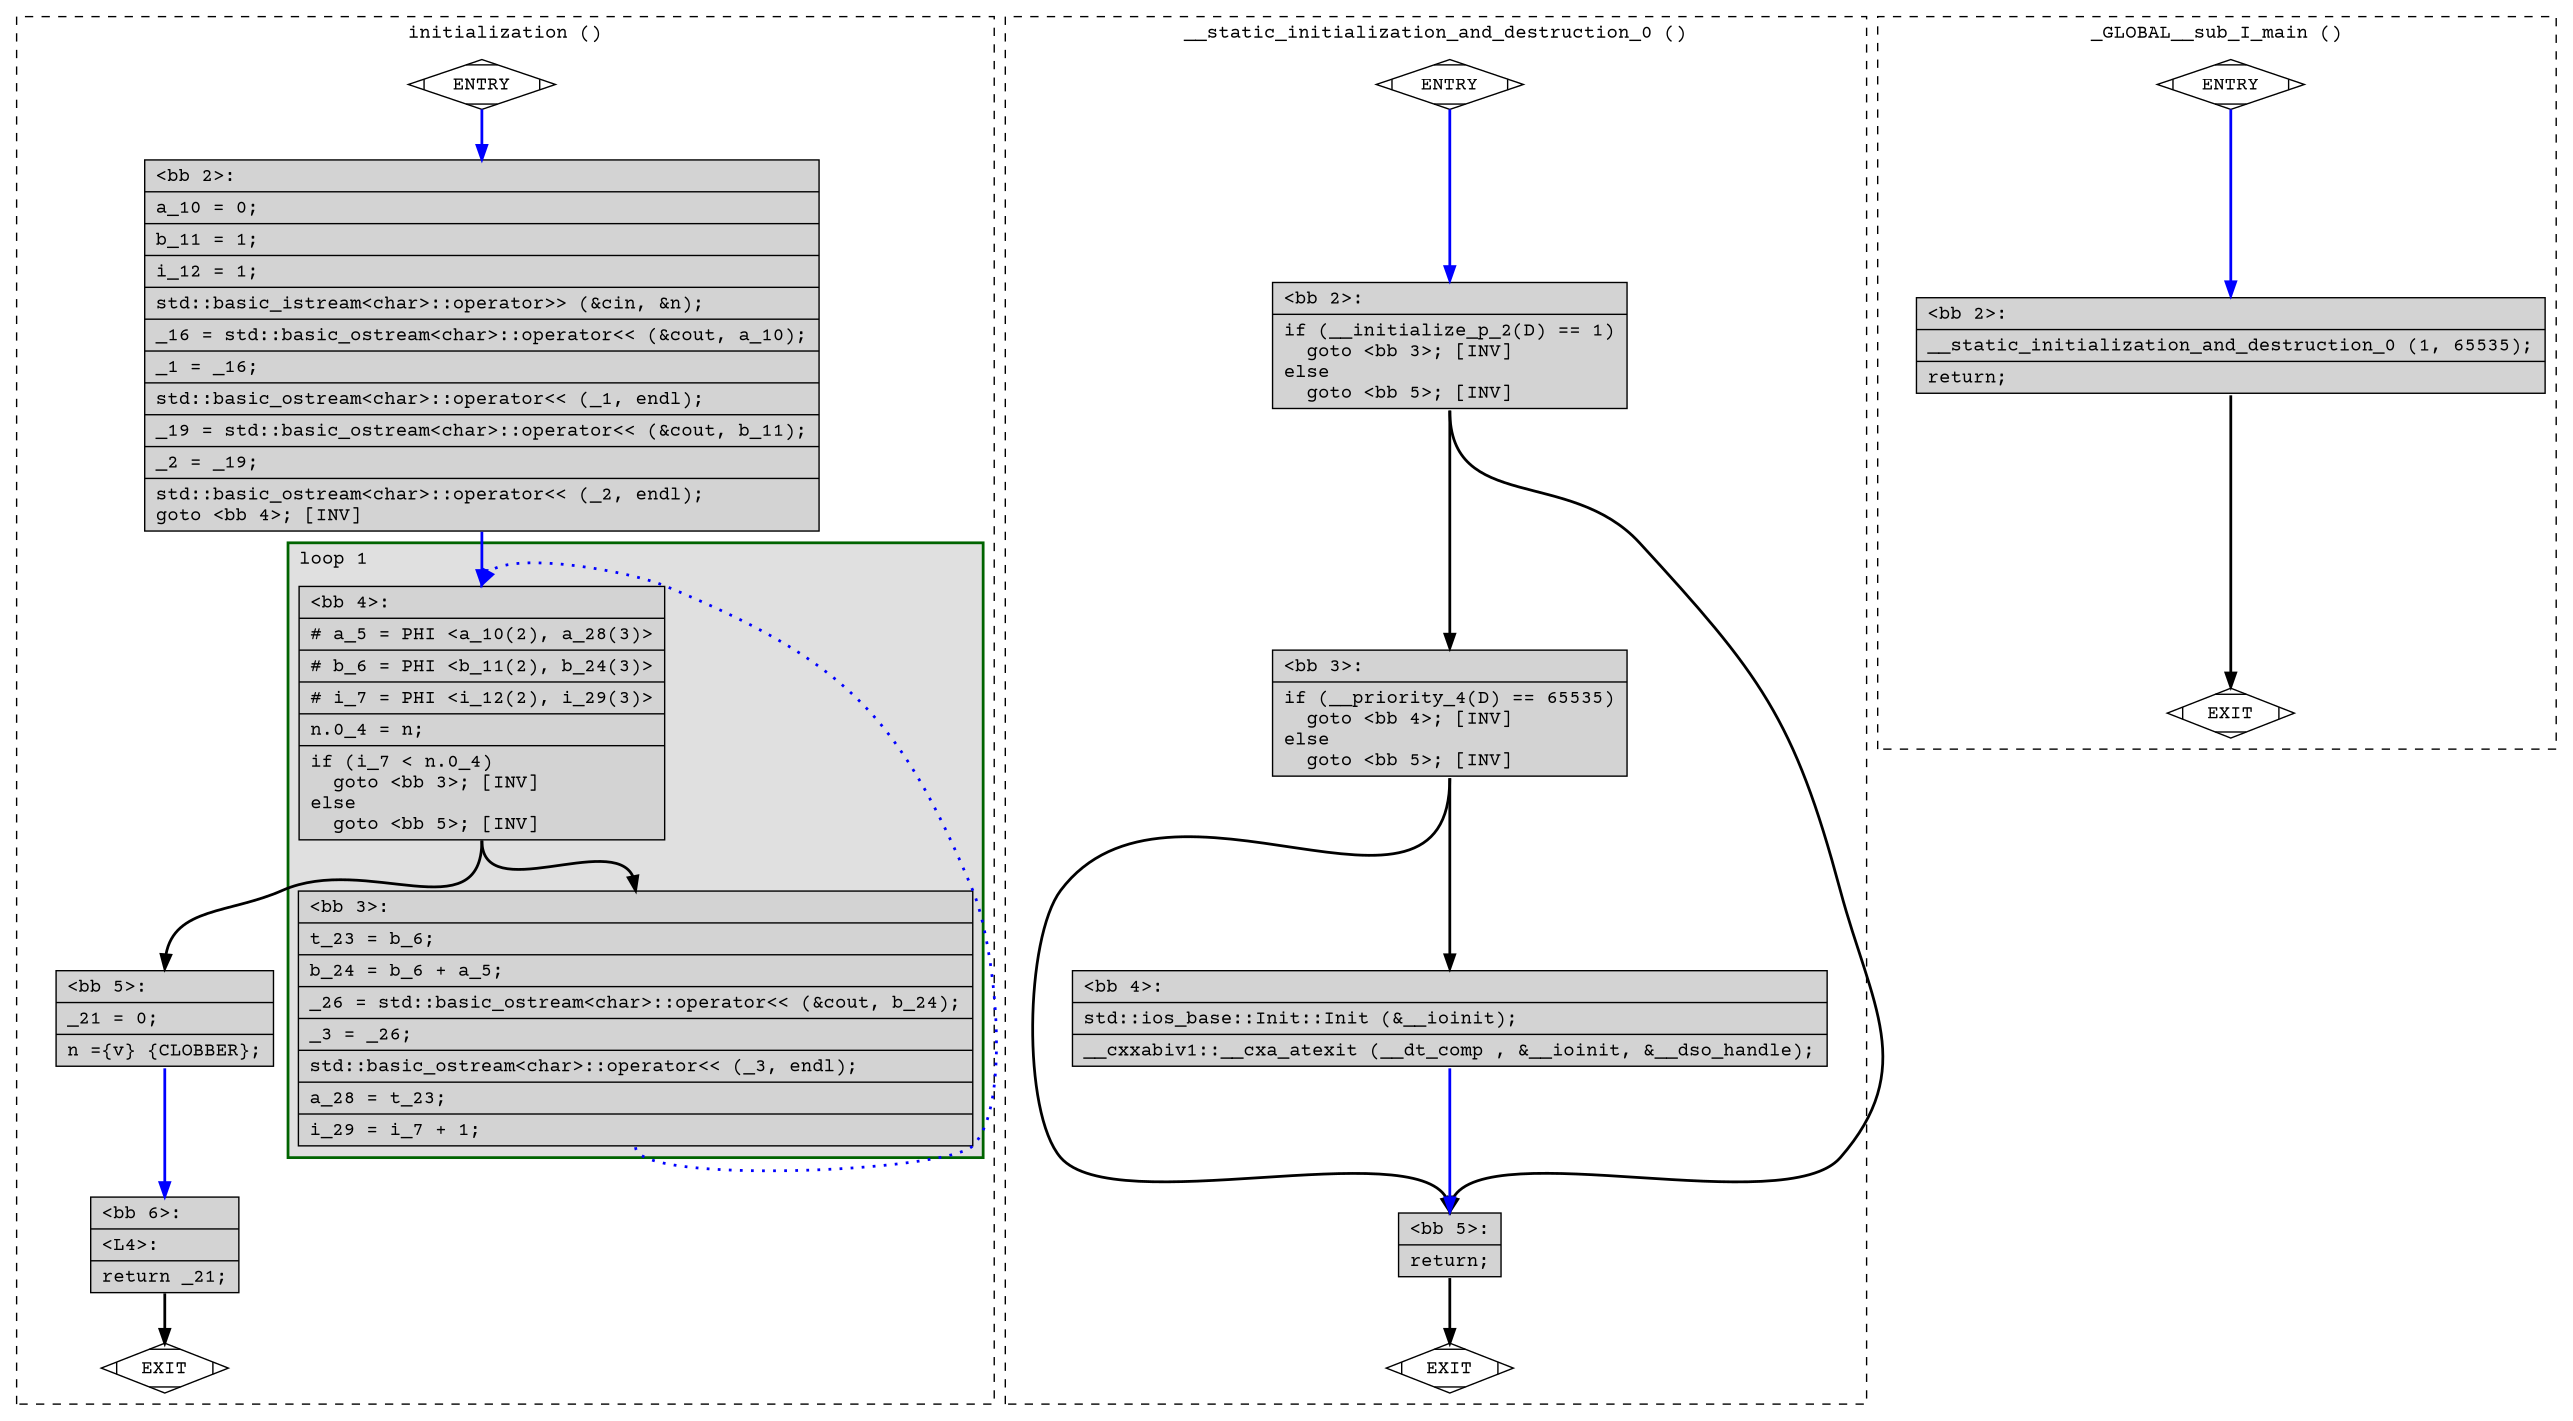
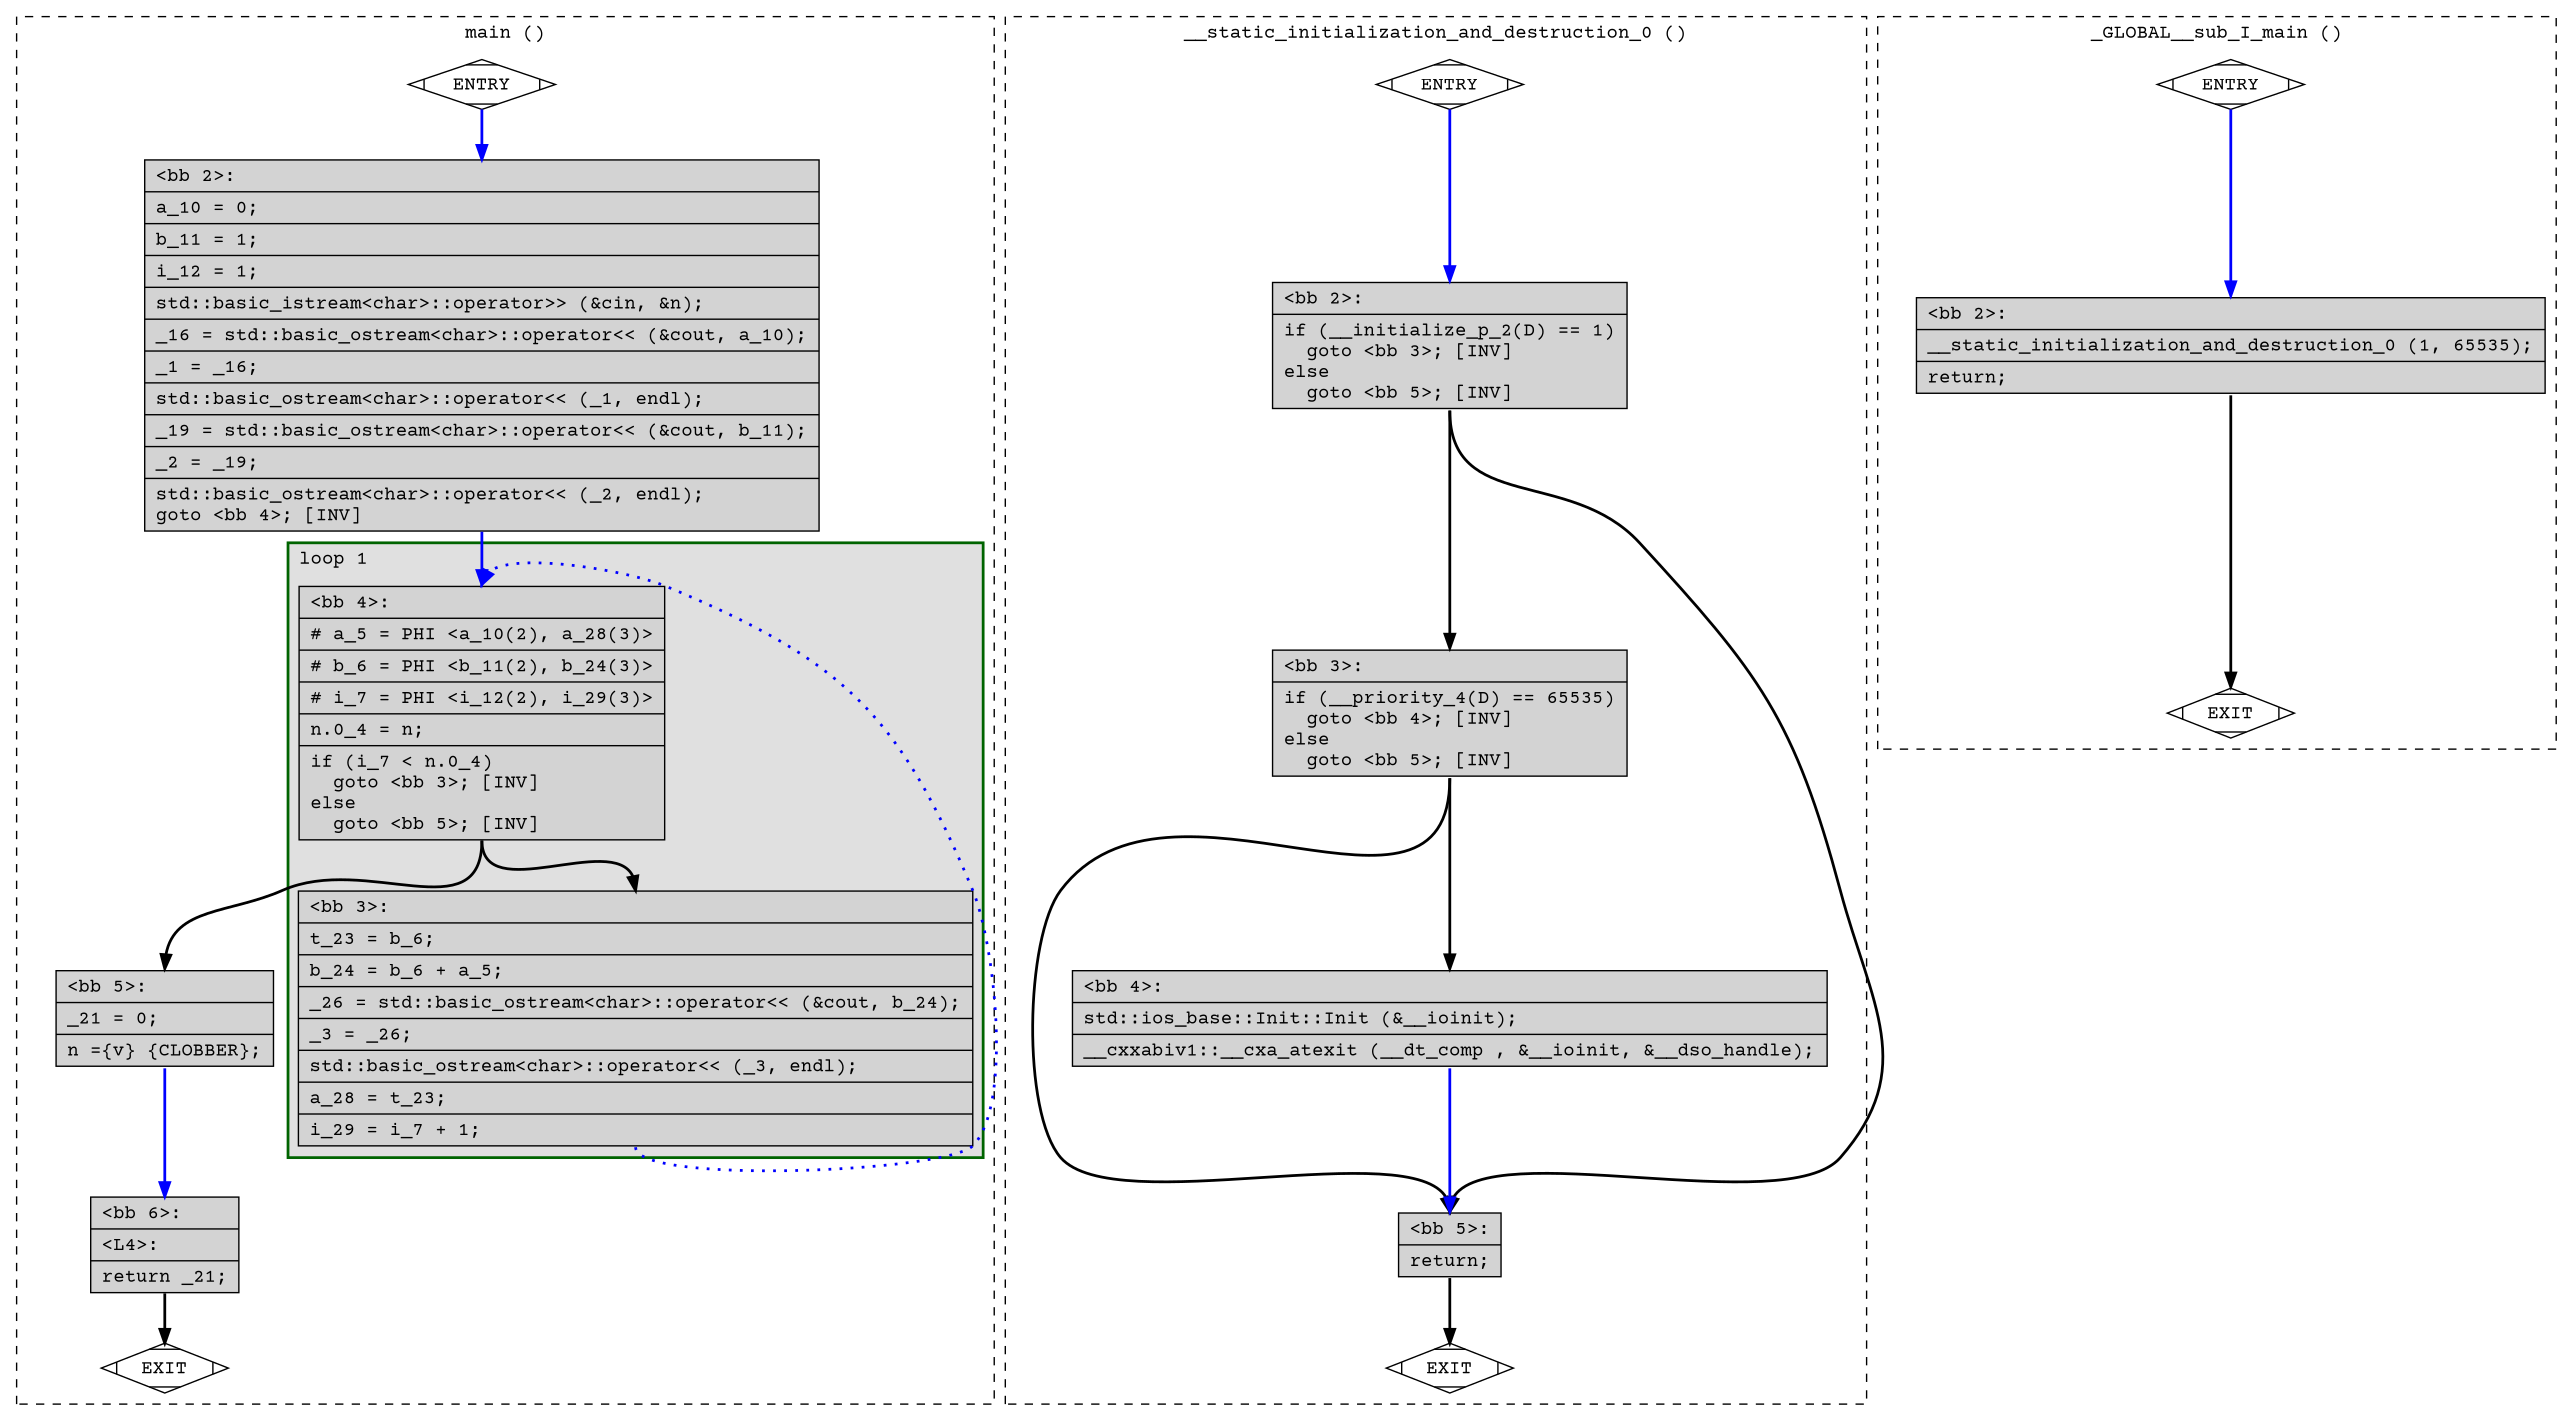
cluster "initialization ()": label "initialization ()" -> "main ()"
